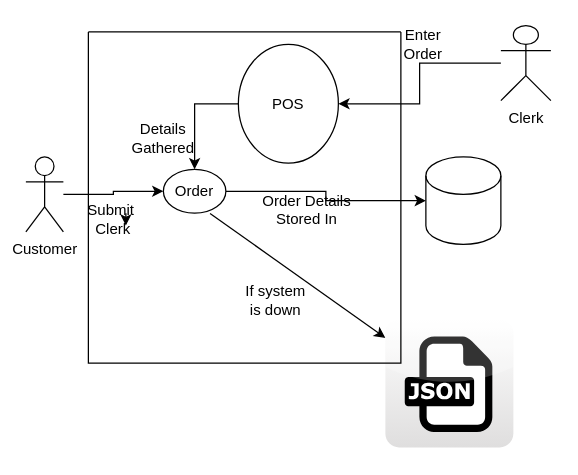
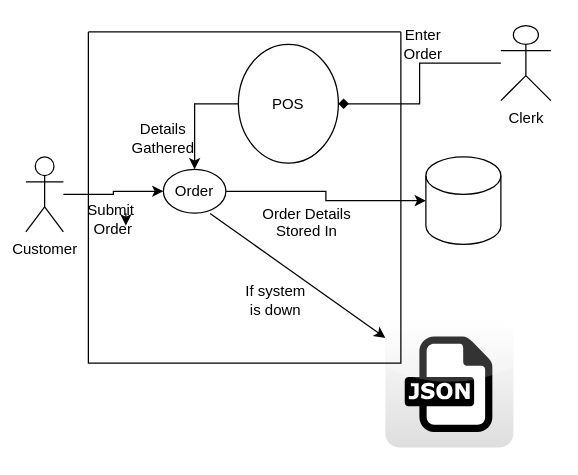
edge "Clerk" -> "POS": arrowhead classic -> diamond
node "Submit Clerk": label "Submit Clerk" -> "Submit Order"
node "Order Details Stored In": moved (307, 219) -> (307, 232)
